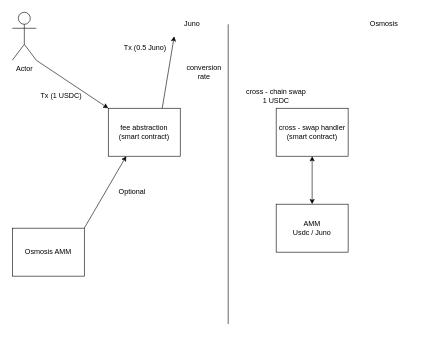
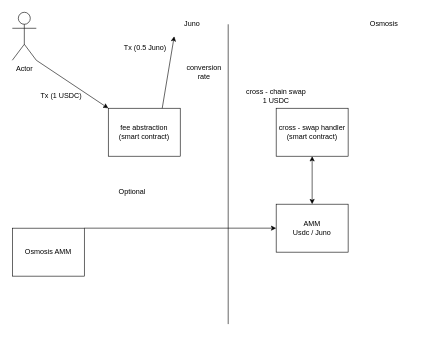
edge "Osmosis AMM" -> "fee abstraction (smart contract)": now "Osmosis AMM" -> "AMM Usdc / Juno"
